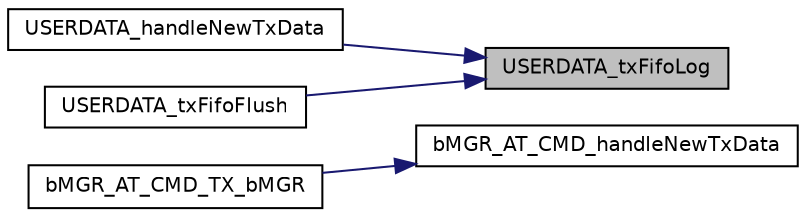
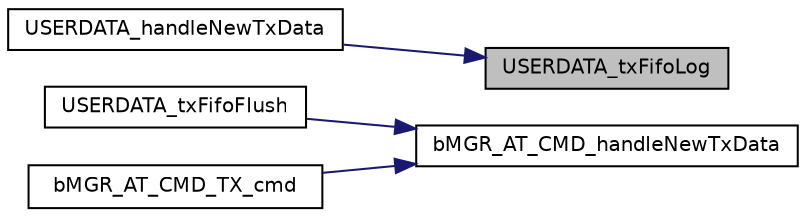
edge "USERDATA_txFifoFlush" -> "USERDATA_txFifoLog": now "USERDATA_txFifoFlush" -> "bMGR_AT_CMD_handleNewTxData"
node "bMGR_AT_CMD_TX_bMGR": label "bMGR_AT_CMD_TX_bMGR" -> "bMGR_AT_CMD_TX_cmd"
